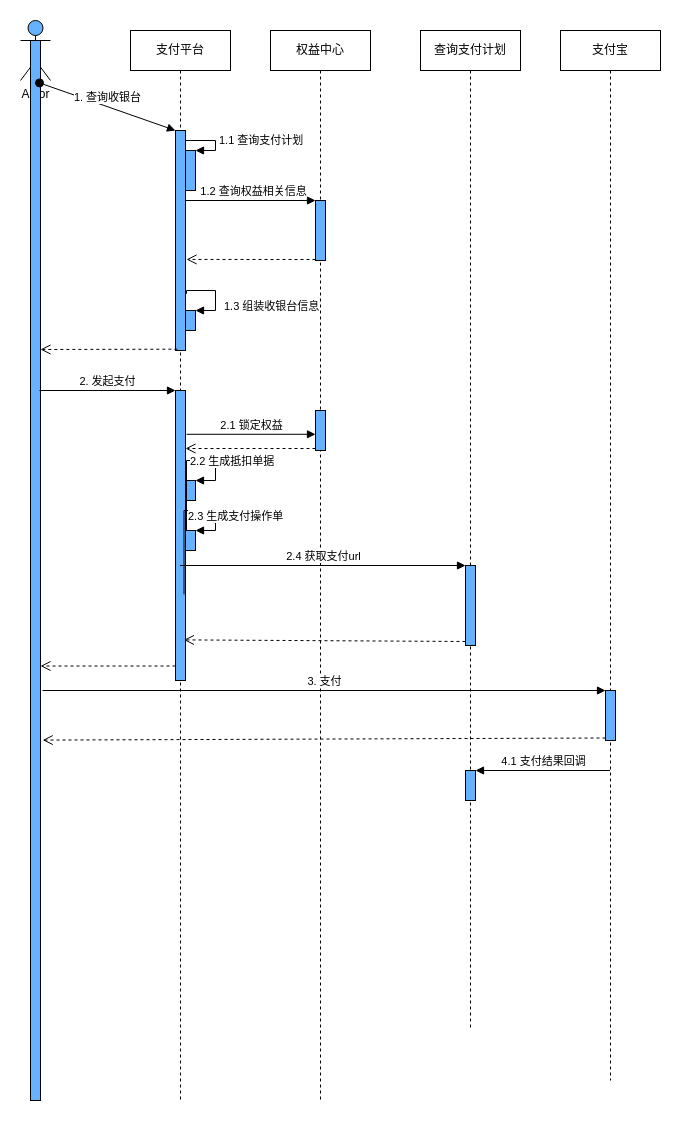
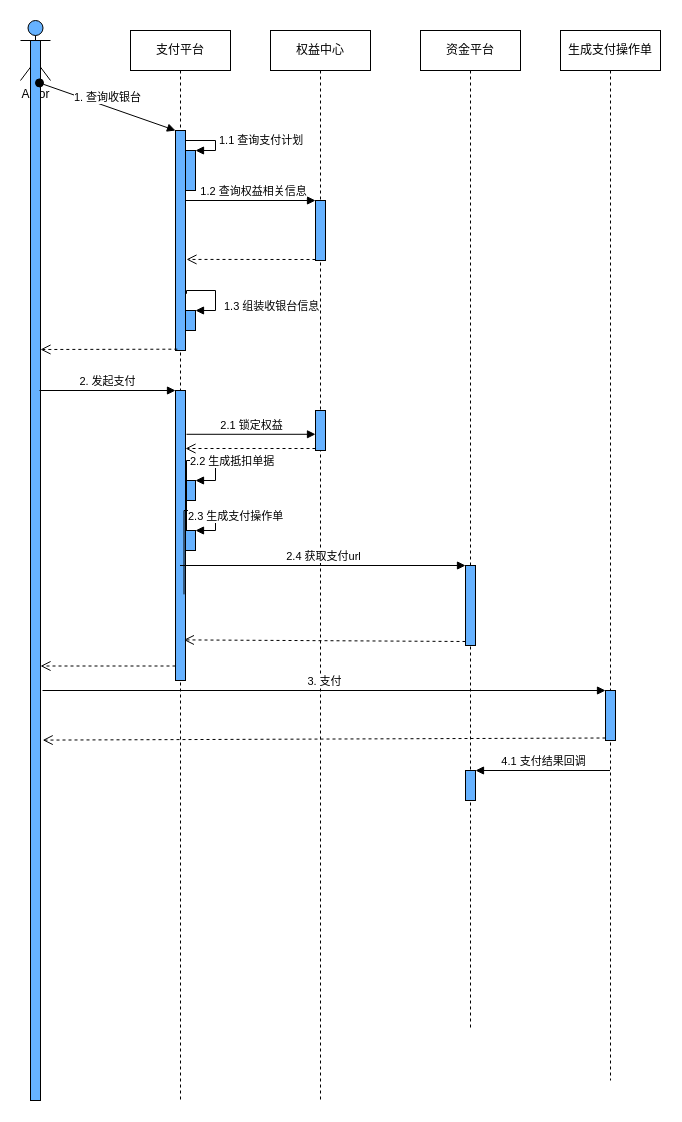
node "查询支付计划": label "查询支付计划" -> "资金平台"
node "支付宝": label "支付宝" -> "生成支付操作单"
